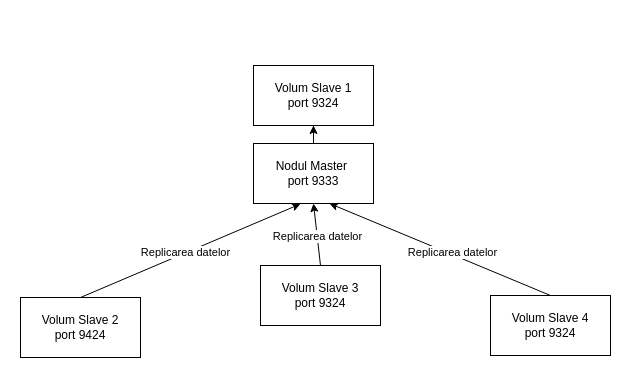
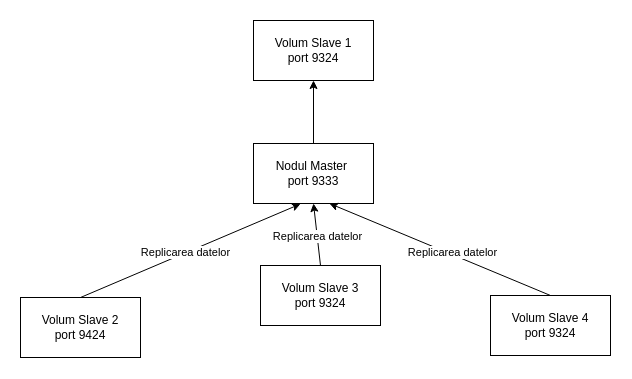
node "Volum Slave 1 port 9324": moved (314, 96) -> (314, 51)
